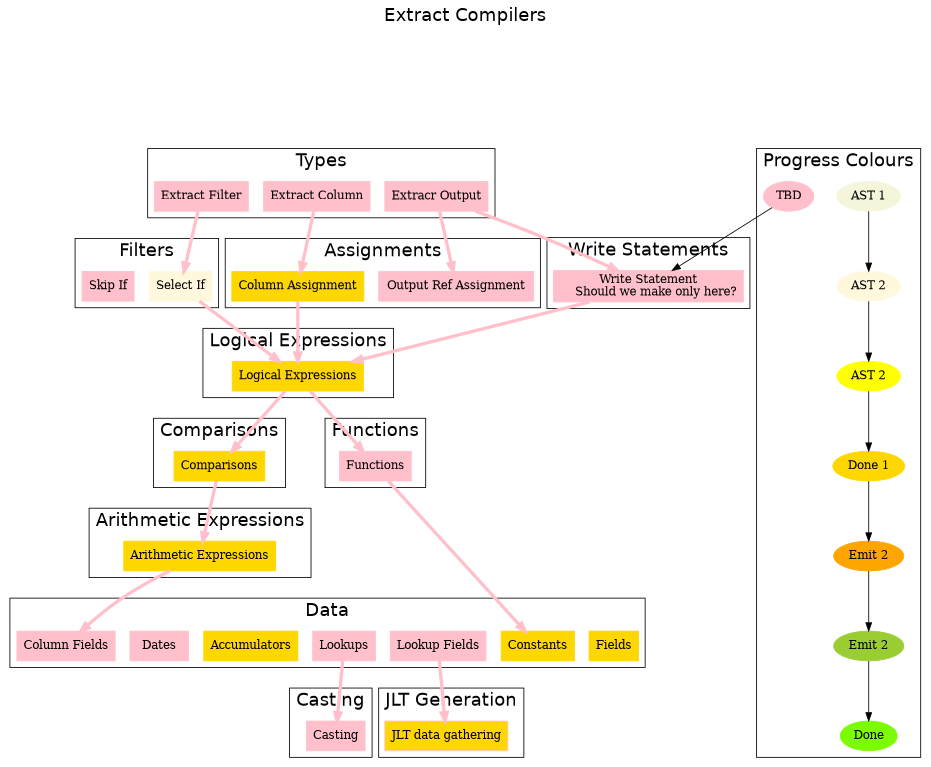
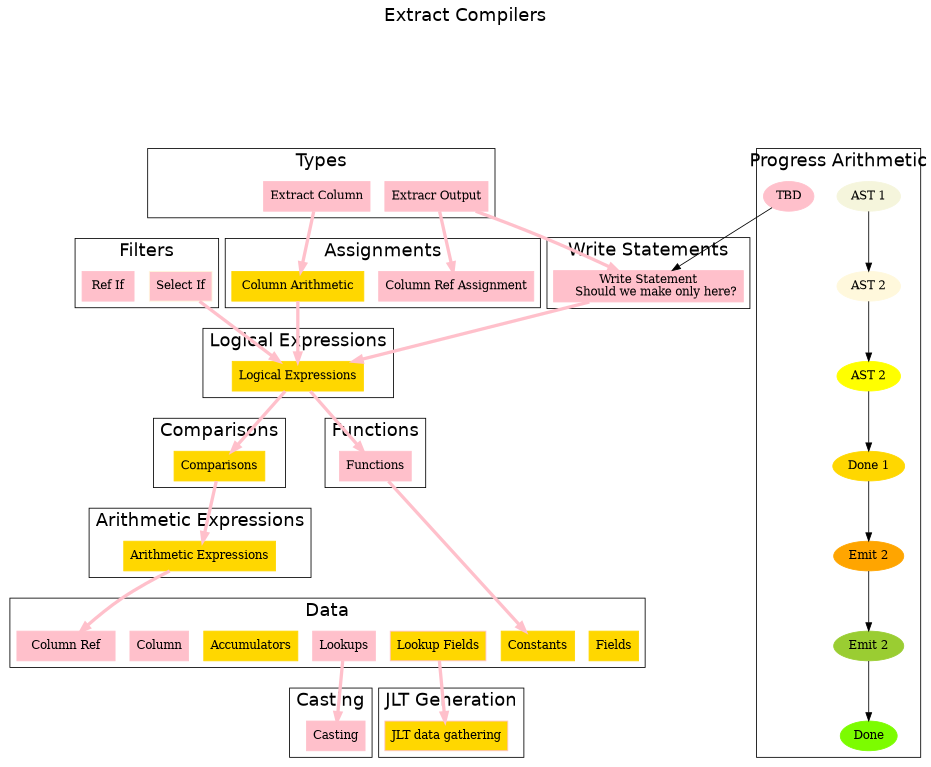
cluster "Progress Colours": label "Progress Colours" -> "Progress Arithmetic"
node "Extract Filter": removed
node "Skip If": label "Skip If" -> "Ref If"
node "Select If": fillcolor cornsilk -> pink
node "Column Assignment": label "Column Assignment" -> "Column Arithmetic"
node "Output Ref Assignment": label "Output Ref Assignment" -> "Column Ref Assignment"
node "Column Fields": label "Column Fields" -> "Column Ref"
node "Dates": label "Dates" -> "Column"
node "Lookup Fields": fillcolor pink -> gold
